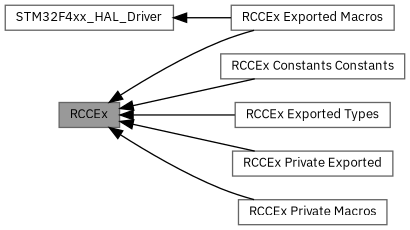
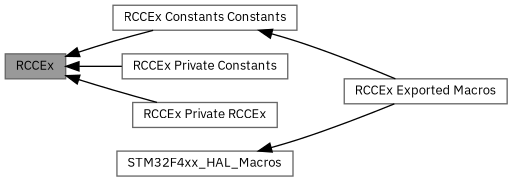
node "STM32F4xx_HAL_Driver": label "STM32F4xx_HAL_Driver" -> "STM32F4xx_HAL_Macros"
edge "RCCEx Exported Macros" -> "RCCEx": now "RCCEx Exported Macros" -> "RCCEx Constants Constants"
node "RCCEx Exported Types": removed
node "RCCEx Private Exported": label "RCCEx Private Exported" -> "RCCEx Private Constants"
node "RCCEx Private Macros": label "RCCEx Private Macros" -> "RCCEx Private RCCEx"
